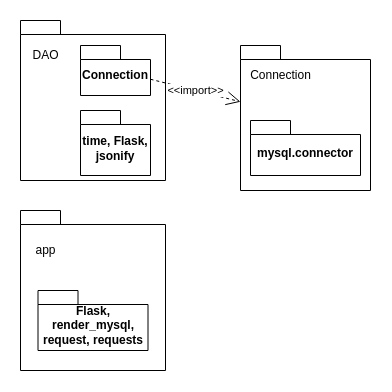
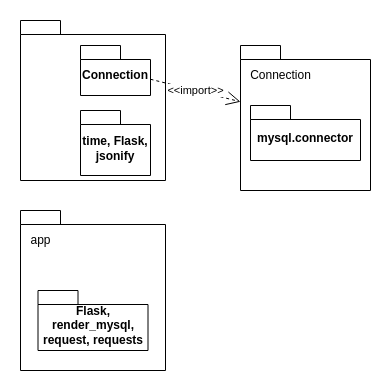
node "DAO": removed
node "mysql.connector": moved (306, 148) -> (306, 133)
node "app": moved (46, 251) -> (41, 241)
